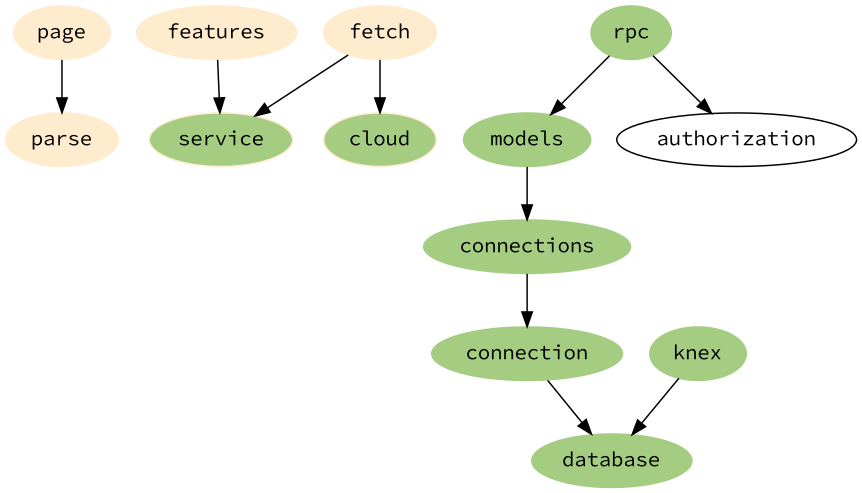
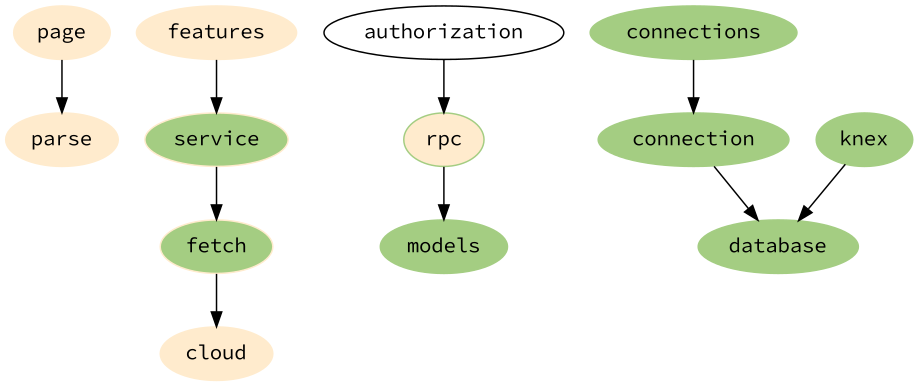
node "fetch": fillcolor blanchedalmond -> #a4cd82
node "rpc": fillcolor #a4cd82 -> blanchedalmond
edge "rpc" -> "authorization": reversed
edge "fetch" -> "service": reversed
node "cloud": fillcolor #a4cd82 -> blanchedalmond
edge "models" -> "connections": removed
